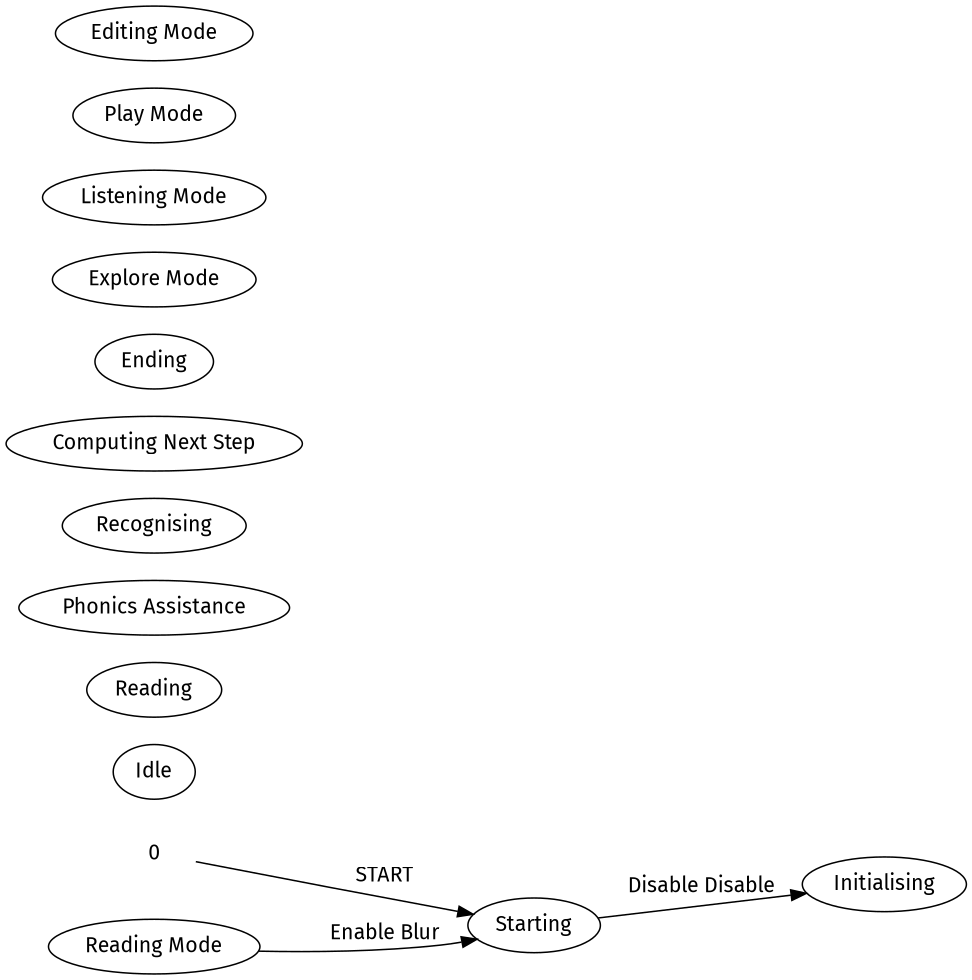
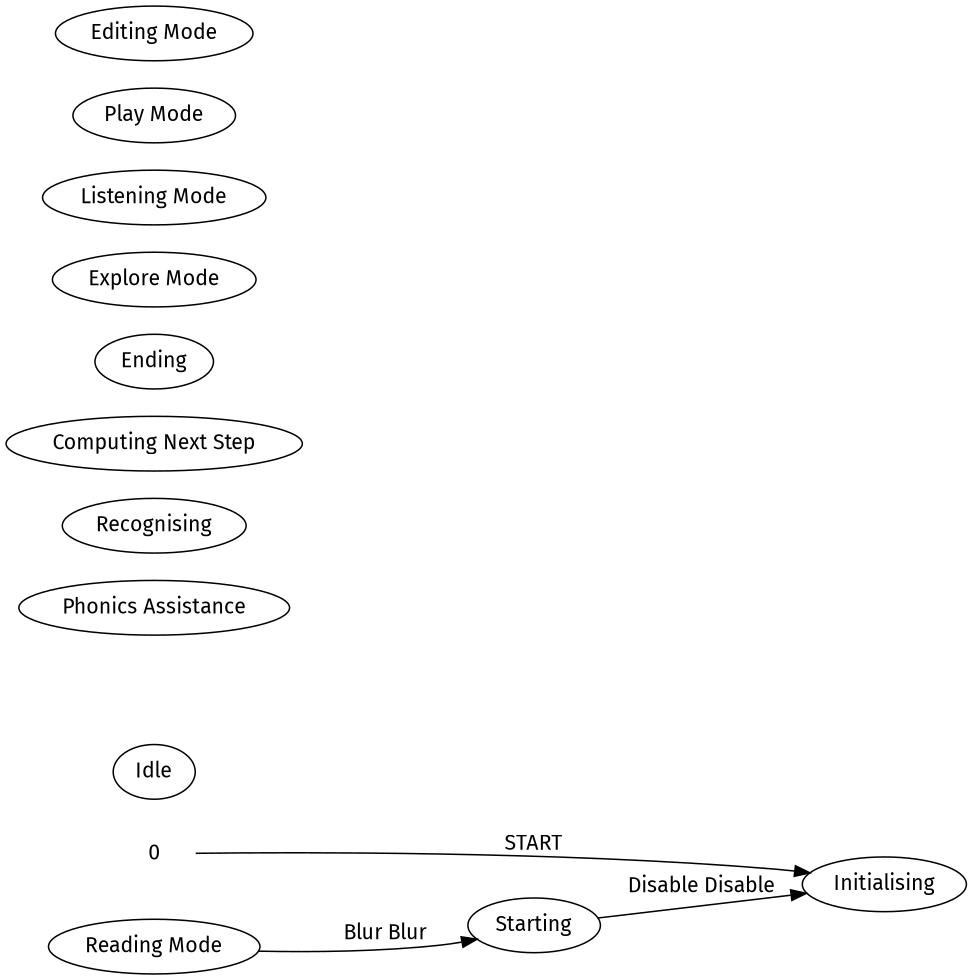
node "Reading": removed
edge "0" -> "Starting": now "0" -> "Initialising"
edge "Reading Mode" -> "Starting": label "Enable Blur" -> "Blur Blur"
